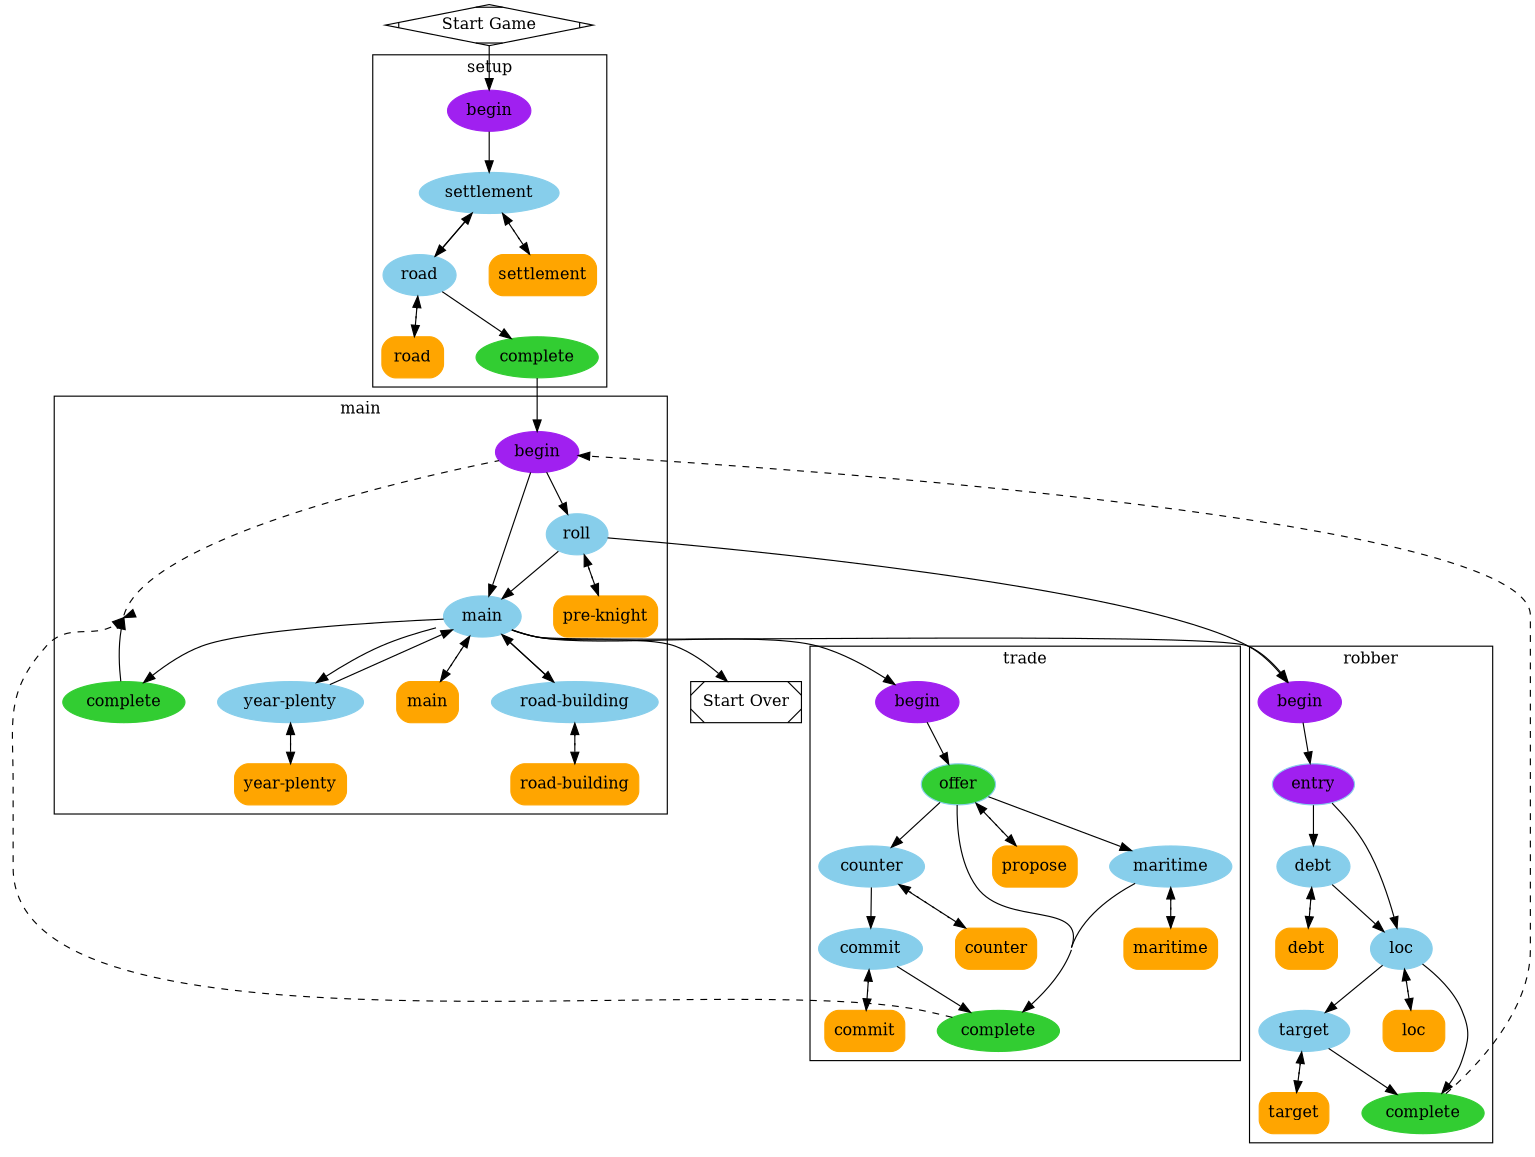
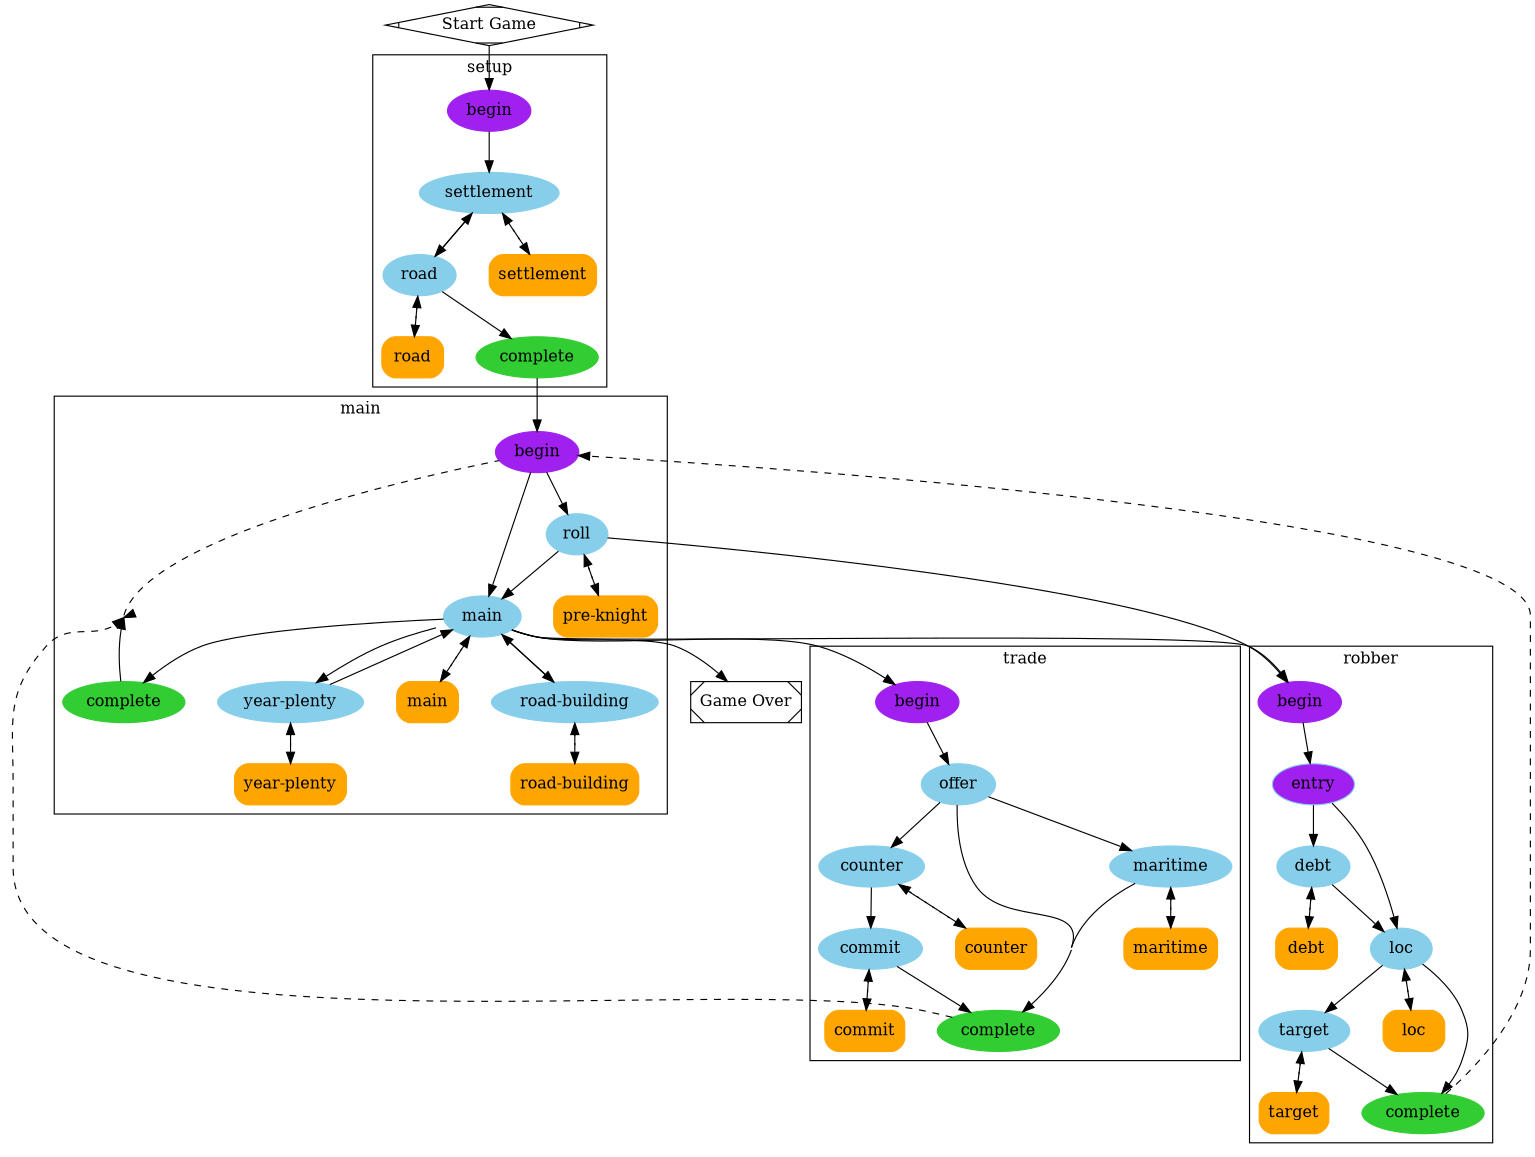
node "Start Over": label "Start Over" -> "Game Over"
node "offer": fillcolor limegreen -> skyblue
node "propose": removed
